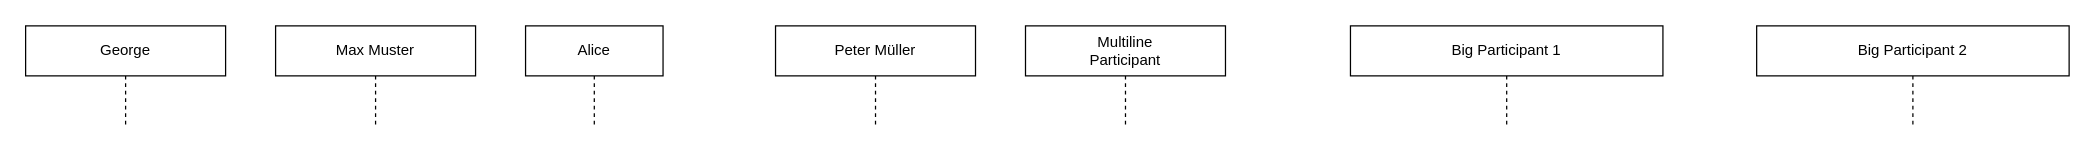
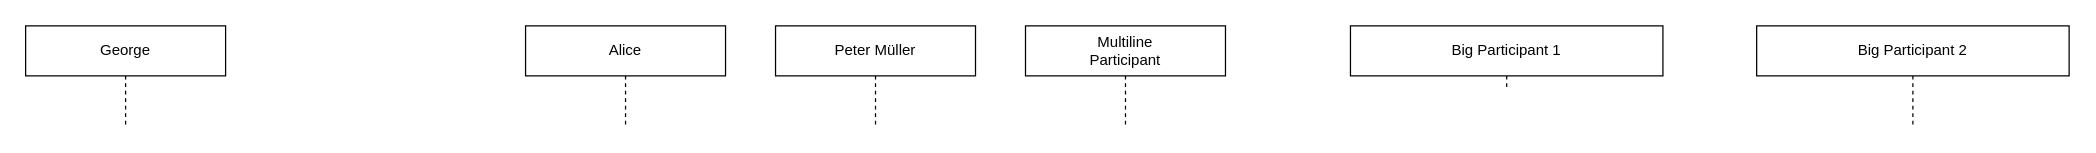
node "Max Muster": removed
node "Alice": size 138x100 -> 200x100
node "Big Participant 1": size 313x100 -> 313x63
